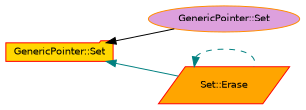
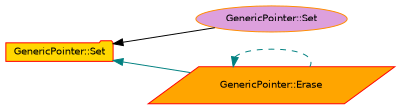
node "Set::Erase": label "Set::Erase" -> "GenericPointer::Erase"
